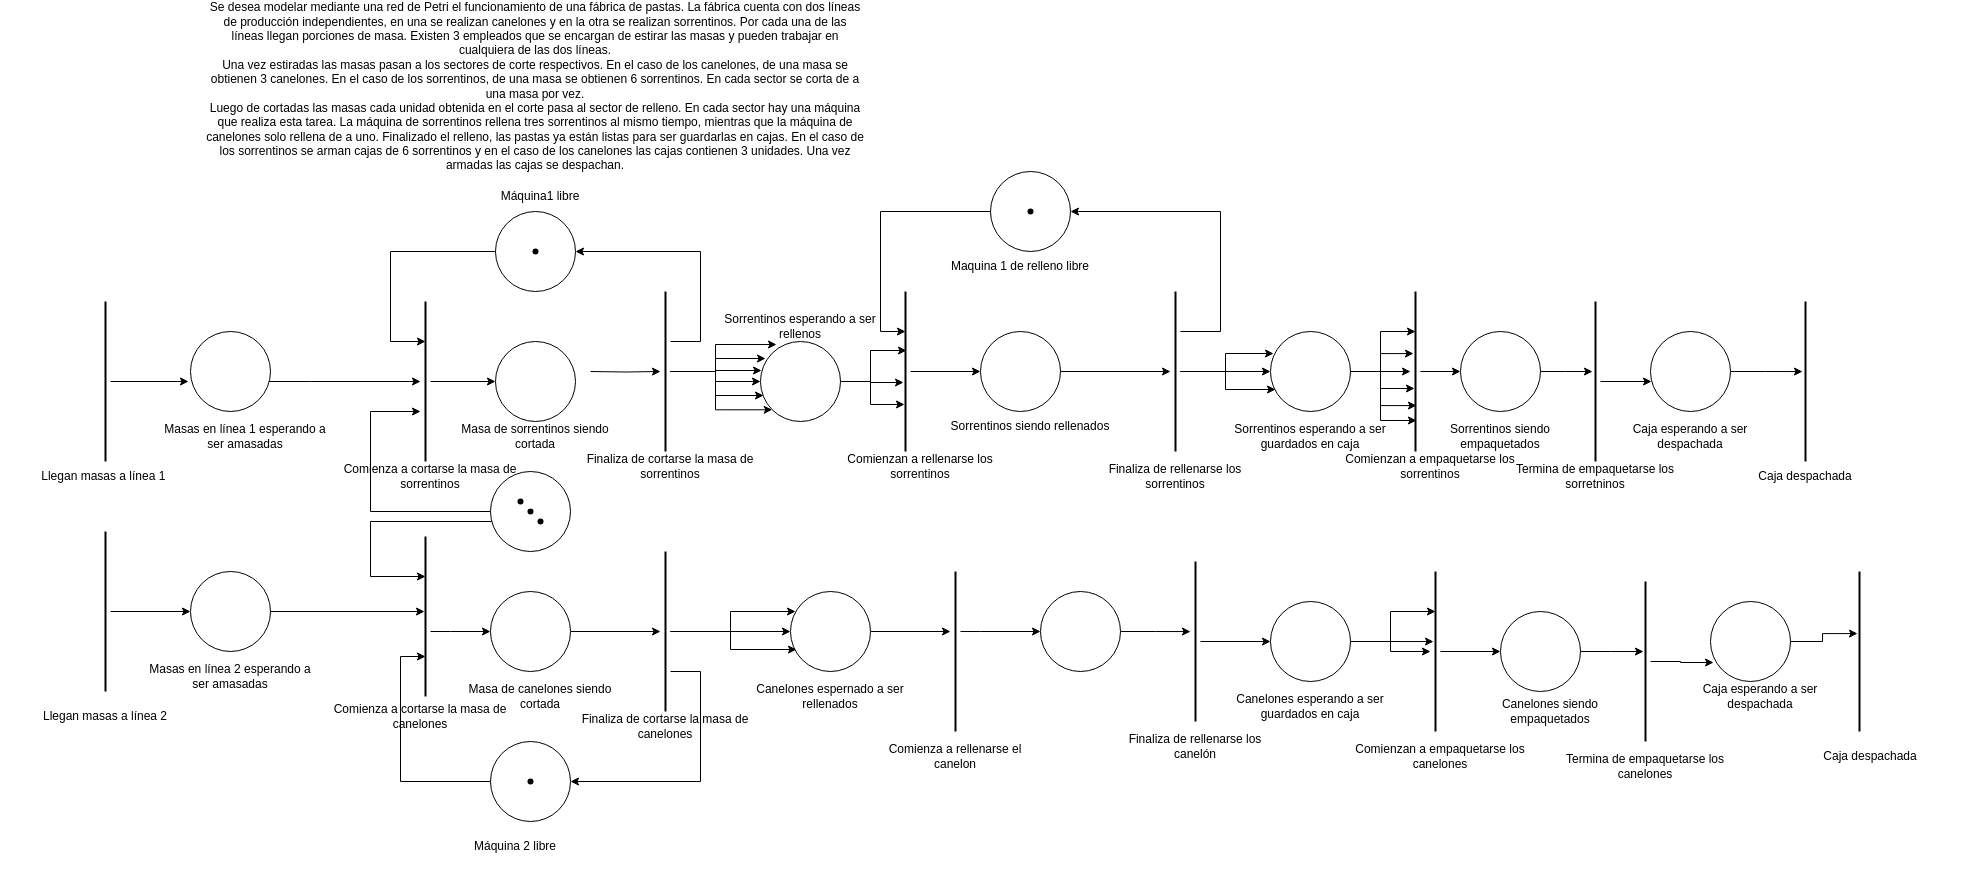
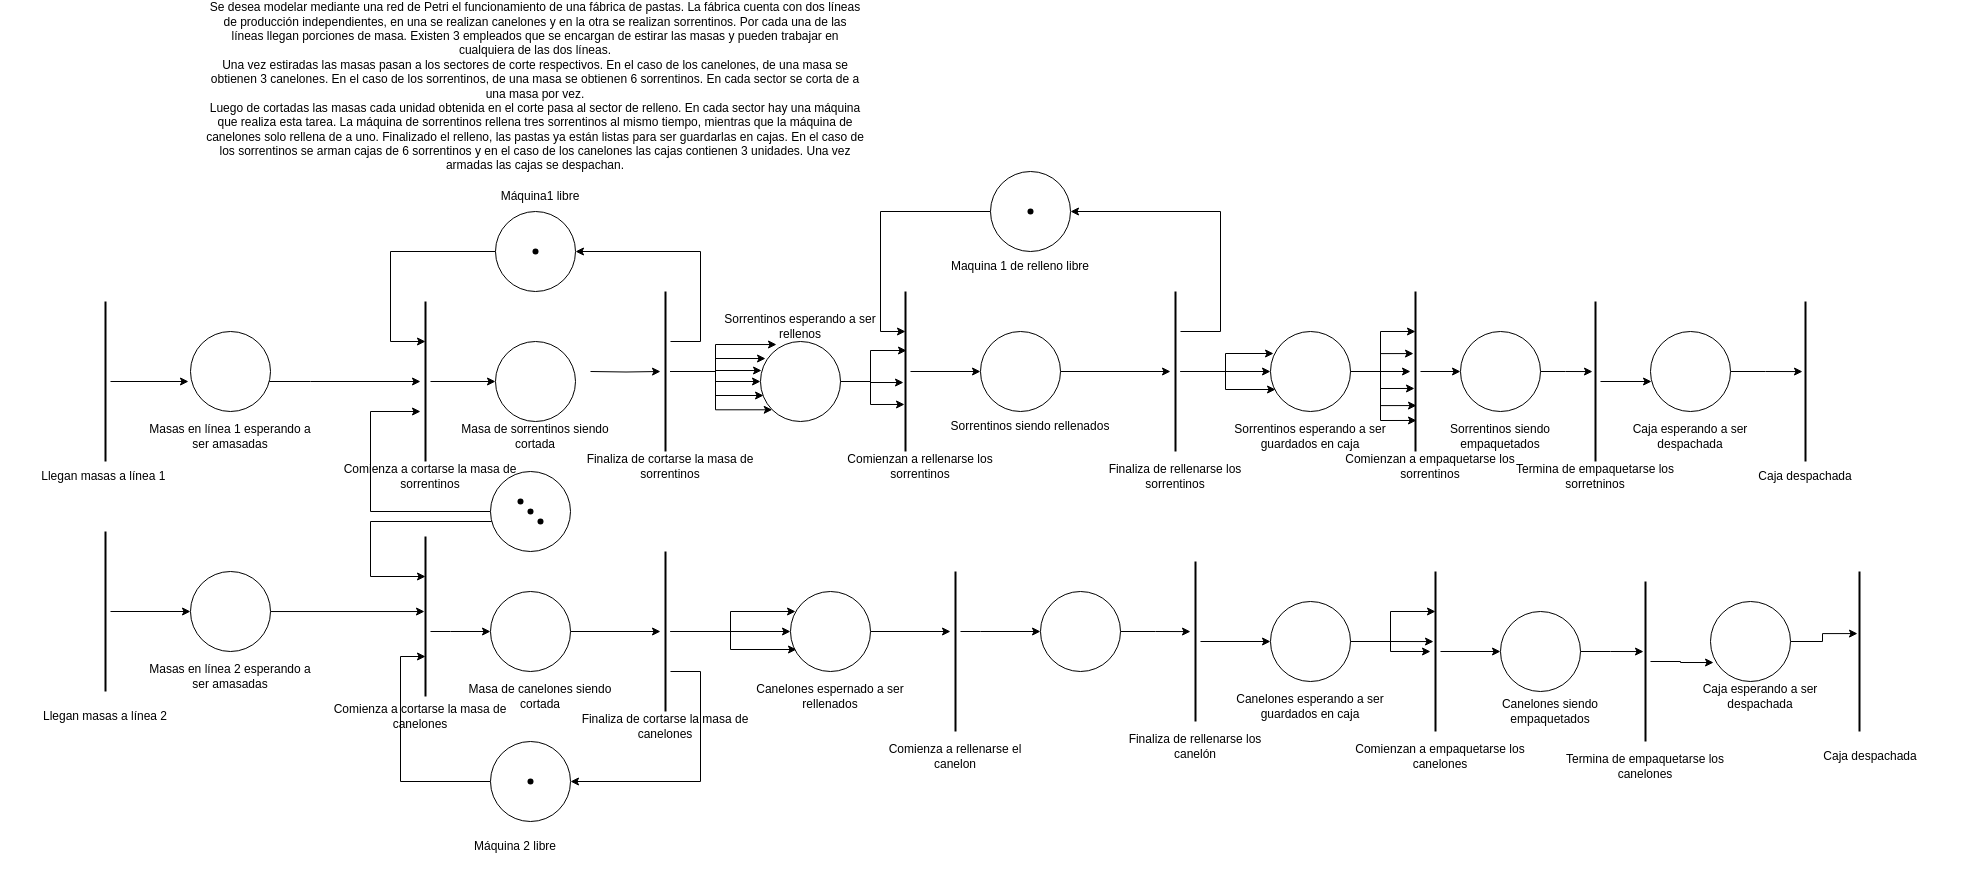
node "Masas en línea 1 esperando a ser amasadas": moved (246, 437) -> (231, 437)
